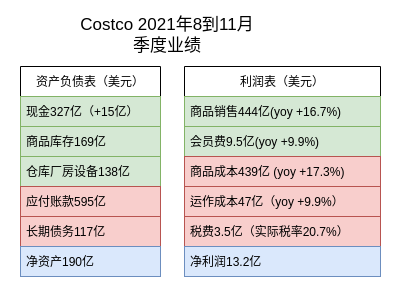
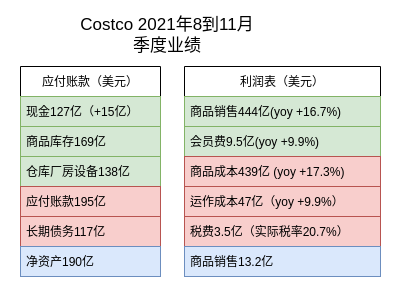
node "资产负债表（美元）": label "资产负债表（美元）" -> "应付账款（美元）"
node "现金327亿（+15亿）": label "现金327亿（+15亿）" -> "现金127亿（+15亿）"
node "应付账款595亿": label "应付账款595亿" -> "应付账款195亿"
node "净利润13.2亿": label "净利润13.2亿" -> "商品销售13.2亿"
